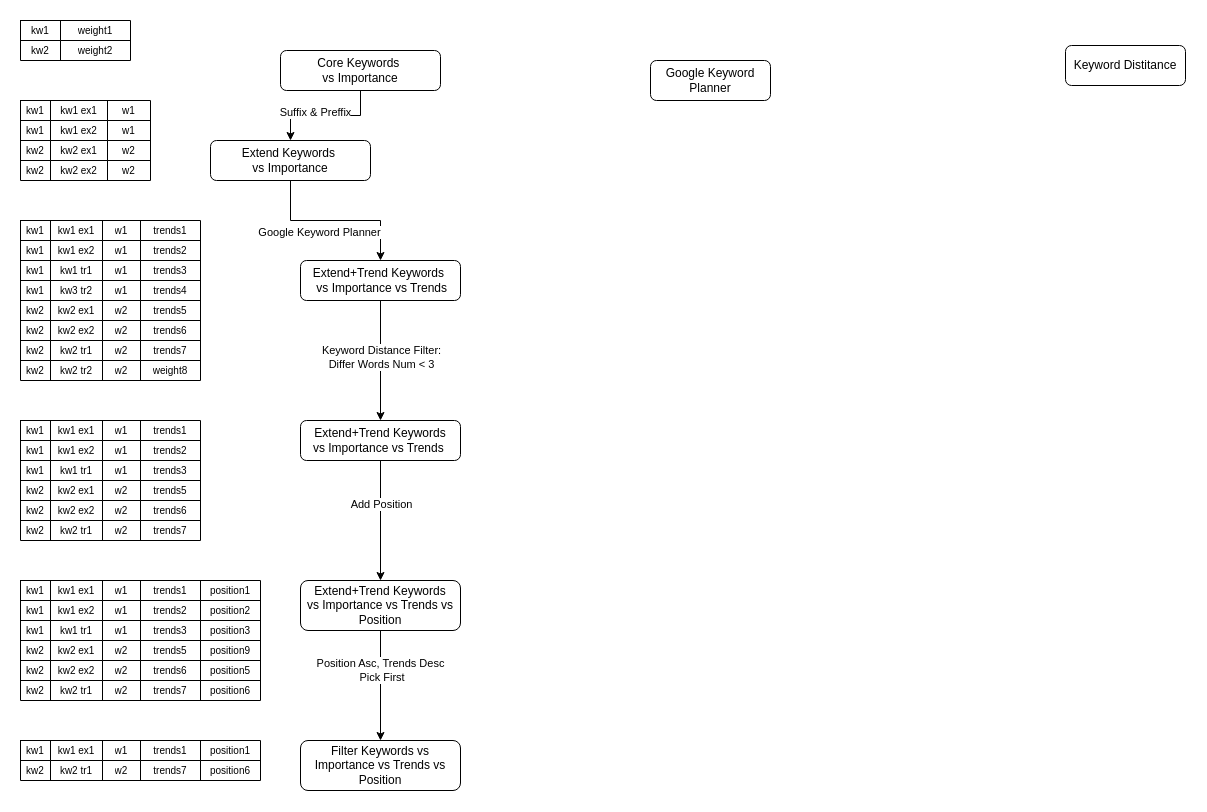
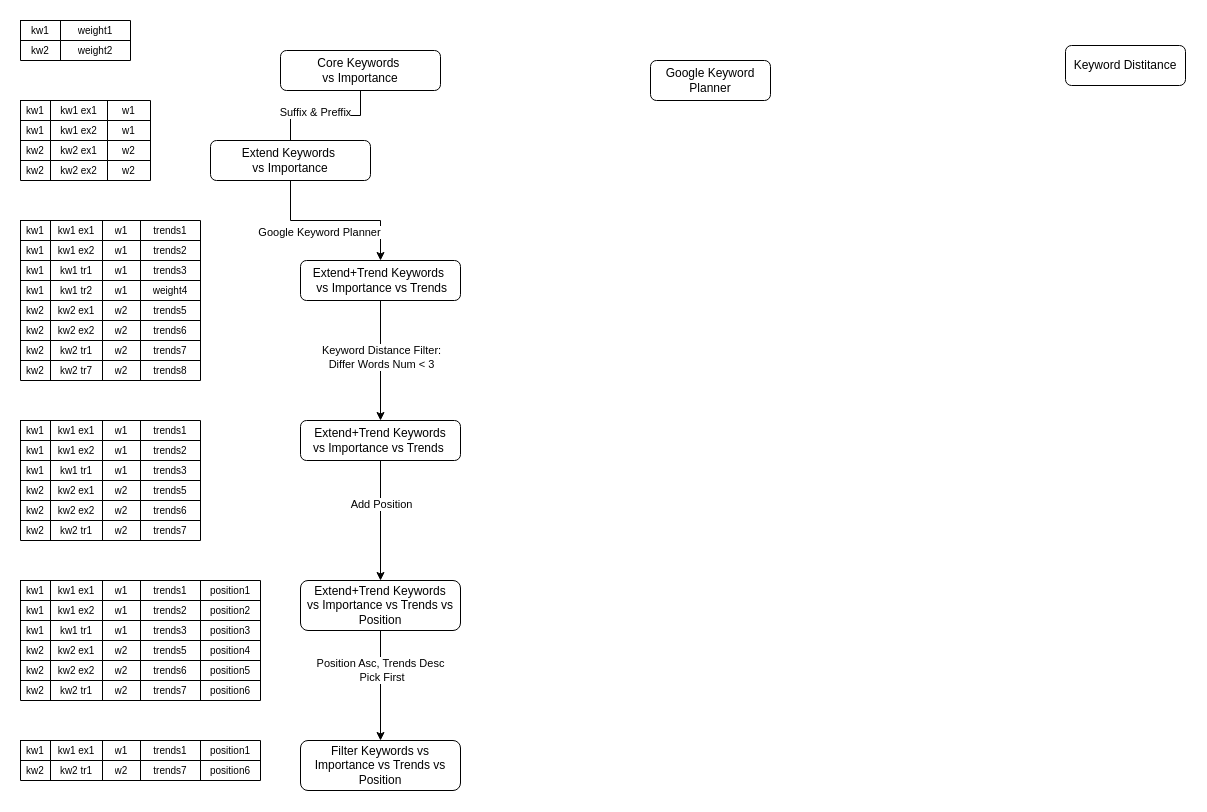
edge "Core Keywords vs Importance" -> "Extend Keywords vs Importance": arrowhead classic -> none
node "kw3 tr2": label "kw3 tr2" -> "kw1 tr2"
node "trends4": label "trends4" -> "weight4"
node "kw2 tr2": label "kw2 tr2" -> "kw2 tr7"
node "weight8": label "weight8" -> "trends8"
node "position9": label "position9" -> "position4"
